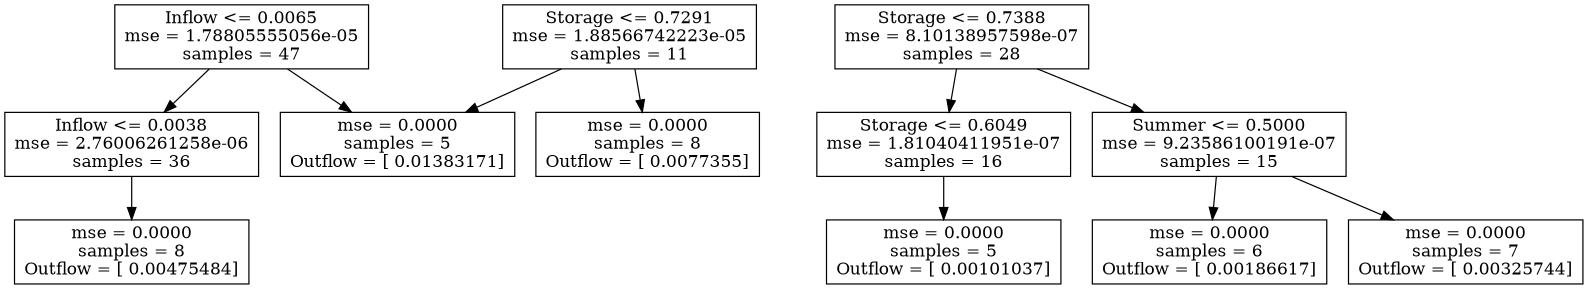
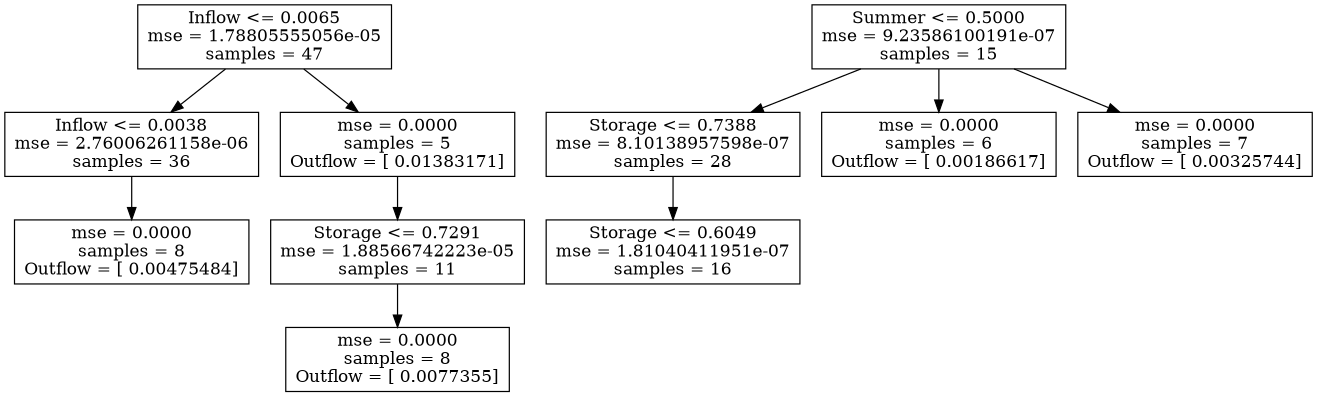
edge "Storage <= 0.7291 mse = 1.88566742223e-05 samples = 11" -> "mse = 0.0000 samples = 5 Outflow = [ 0.01383171]": reversed
edge "Storage <= 0.7388 mse = 8.10138957598e-07 samples = 28" -> "Summer <= 0.5000 mse = 9.23586100191e-07 samples = 15": reversed
node "Inflow <= 0.0038 mse = 2.76006261258e-06 samples = 36": label "Inflow <= 0.0038 mse = 2.76006261258e-06 samples = 36" -> "Inflow <= 0.0038 mse = 2.76006261158e-06 samples = 36"
node "mse = 0.0000 samples = 5 Outflow = [ 0.00101037]": removed
